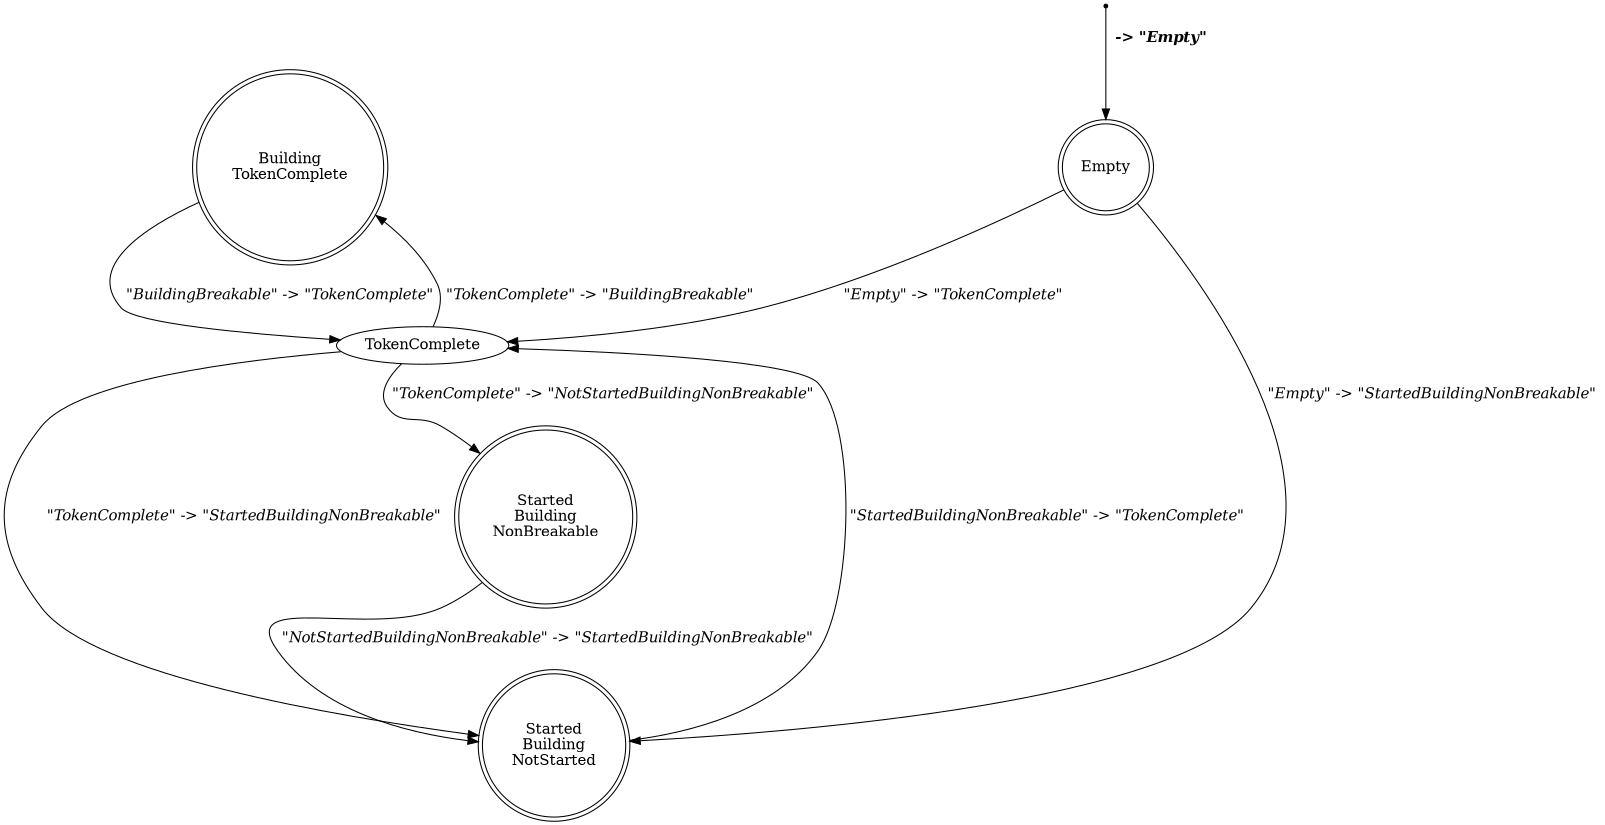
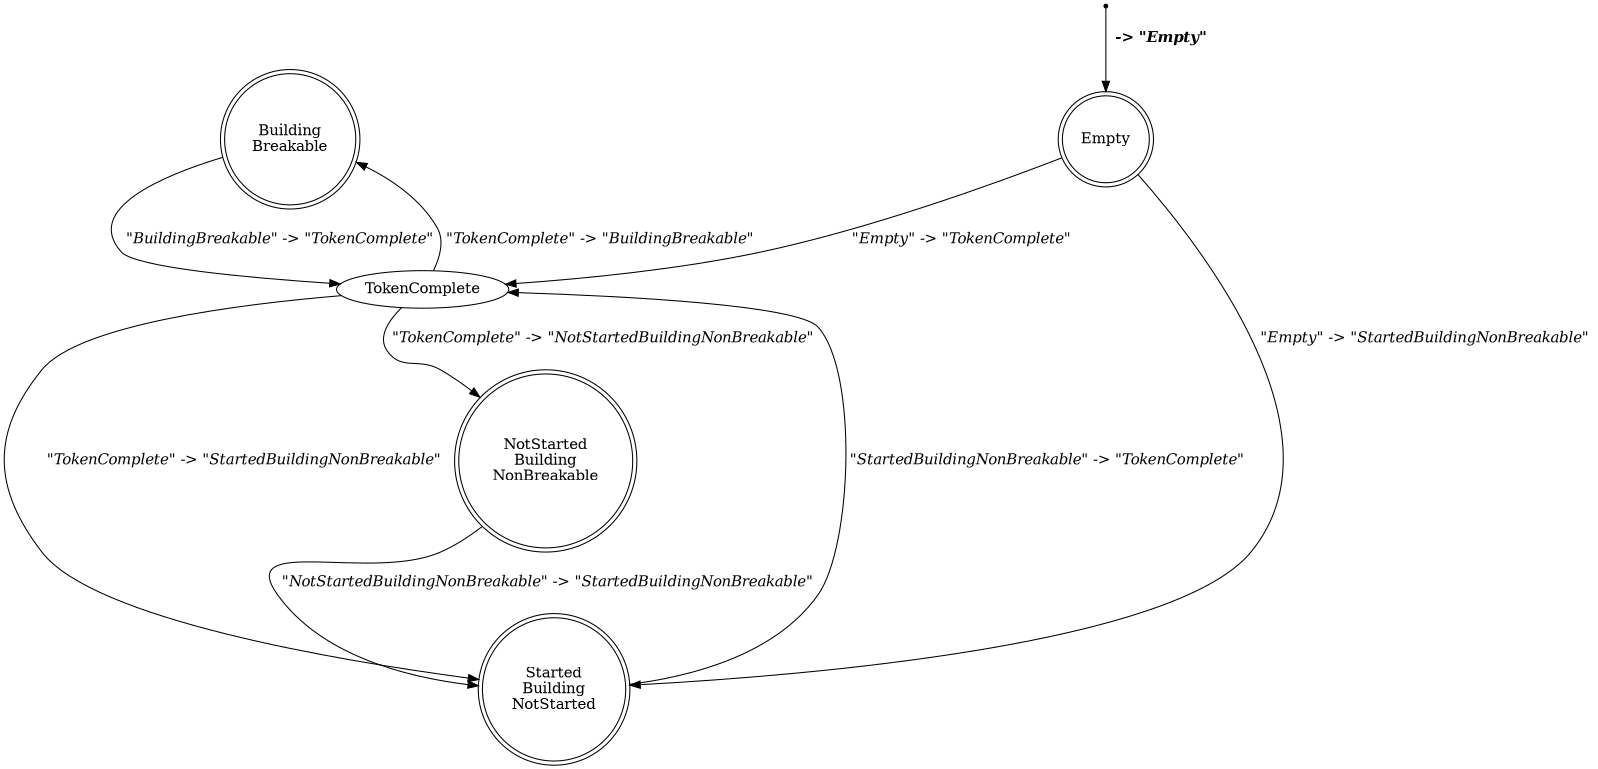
node "Building TokenComplete": label "Building TokenComplete" -> "Building Breakable"
node "Started Building NonBreakable": label "Started Building NonBreakable" -> "NotStarted Building NonBreakable"
